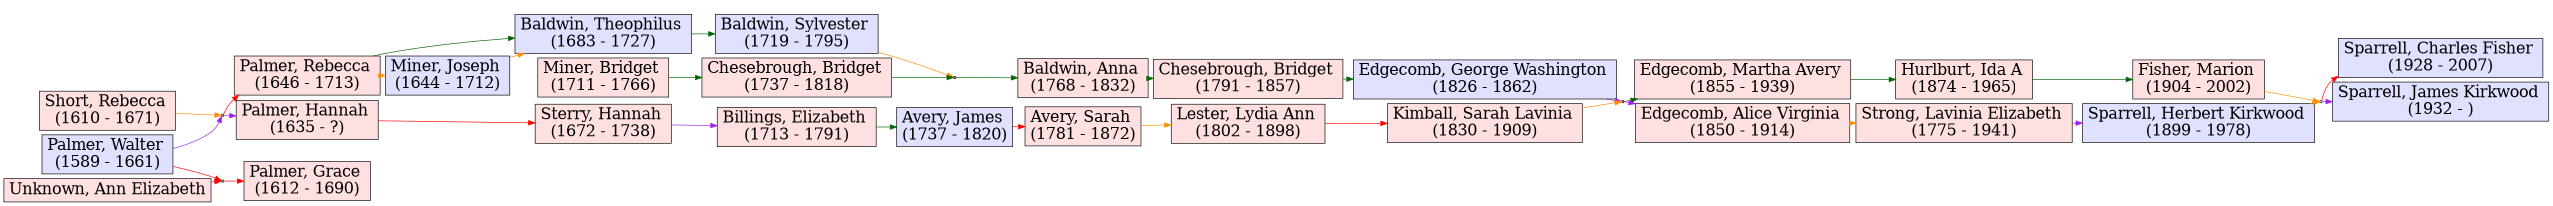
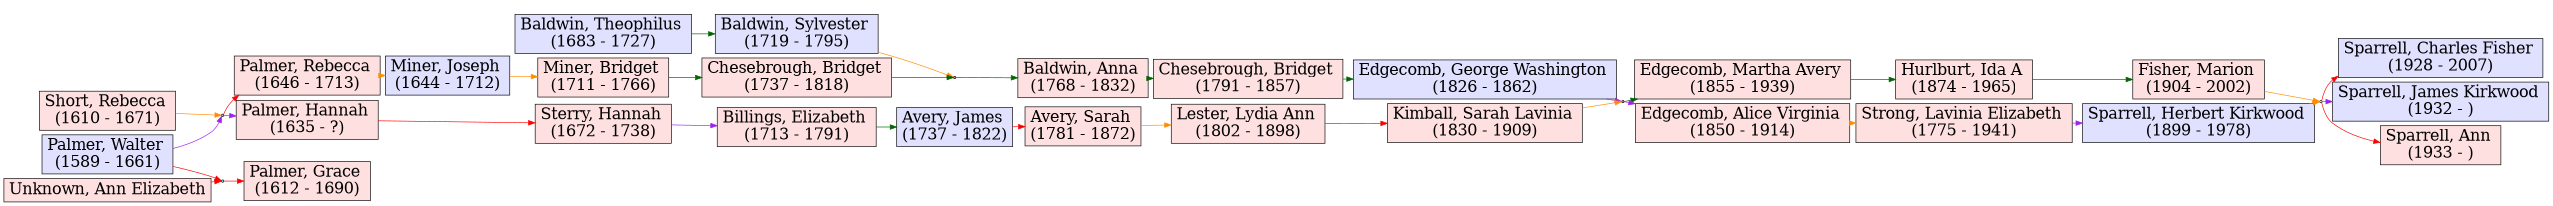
edge "Palmer, Rebecca" -> "Baldwin, Theophilus": removed
edge "Miner, Joseph" -> "Baldwin, Theophilus": now "Miner, Joseph" -> "Miner, Bridget"
node "Avery, James": text "(1737 - 1820)" -> "(1737 - 1822)"
node "Sparrell, Ann": added
